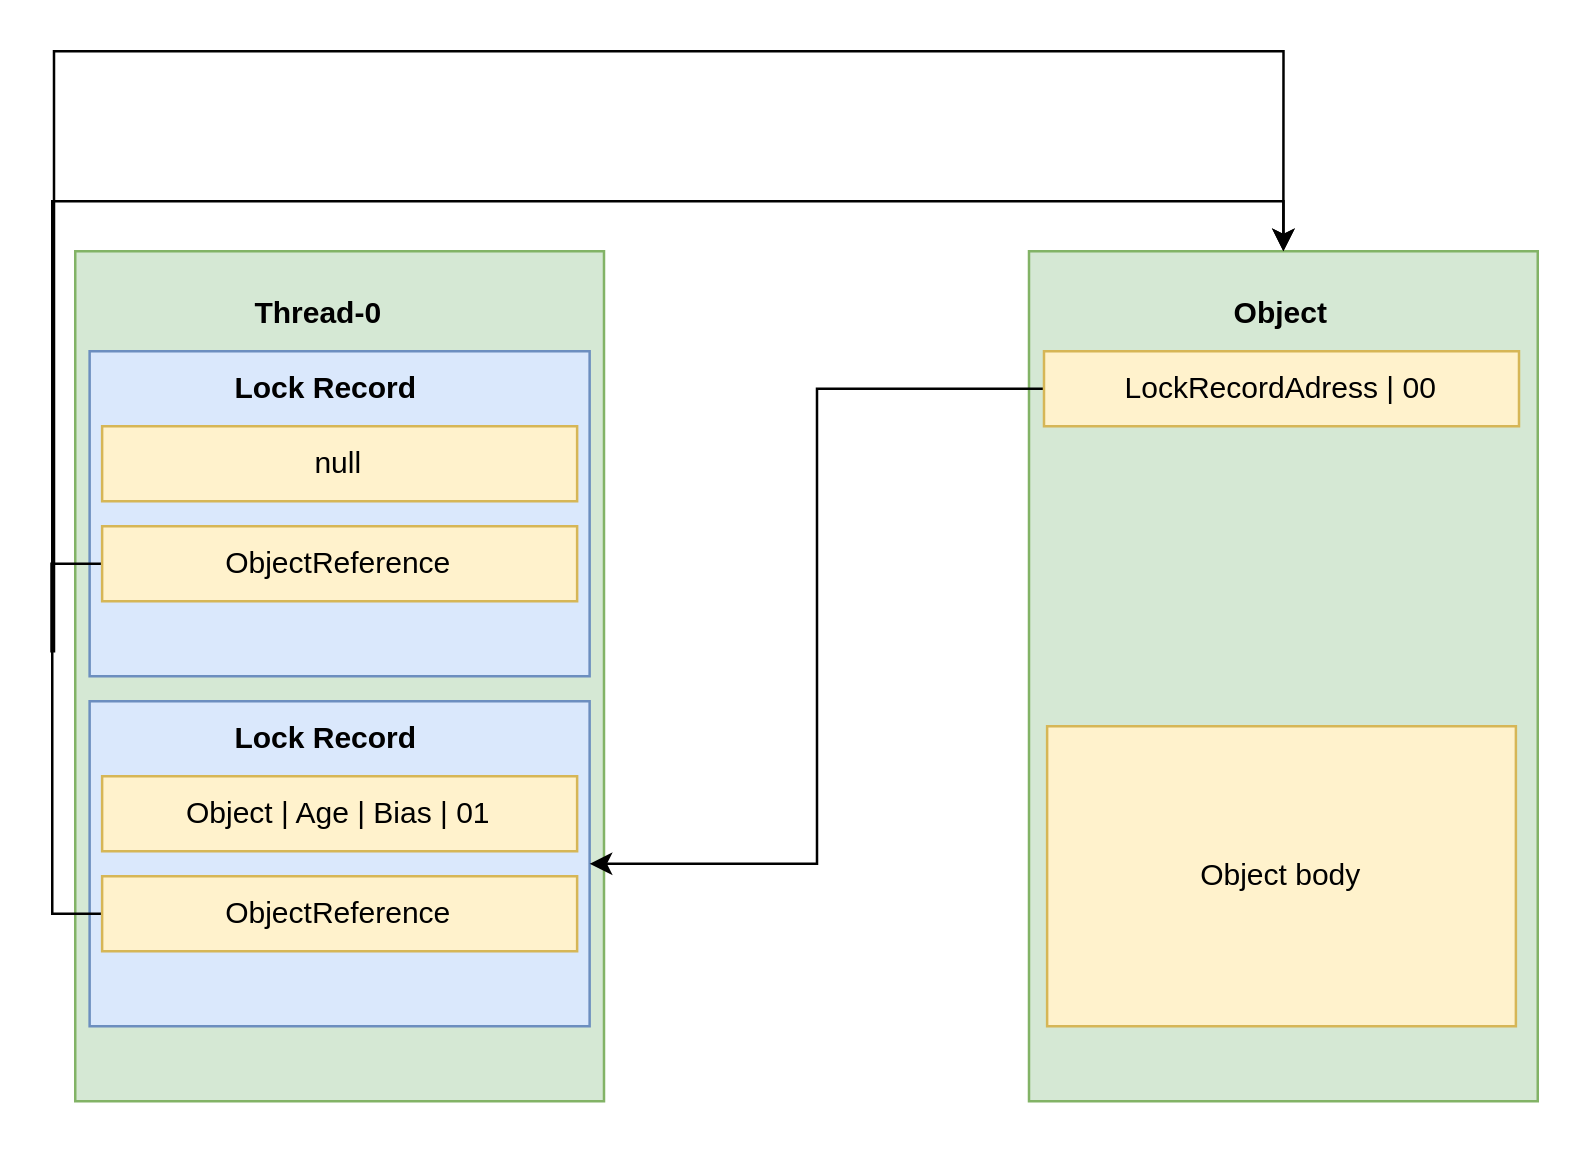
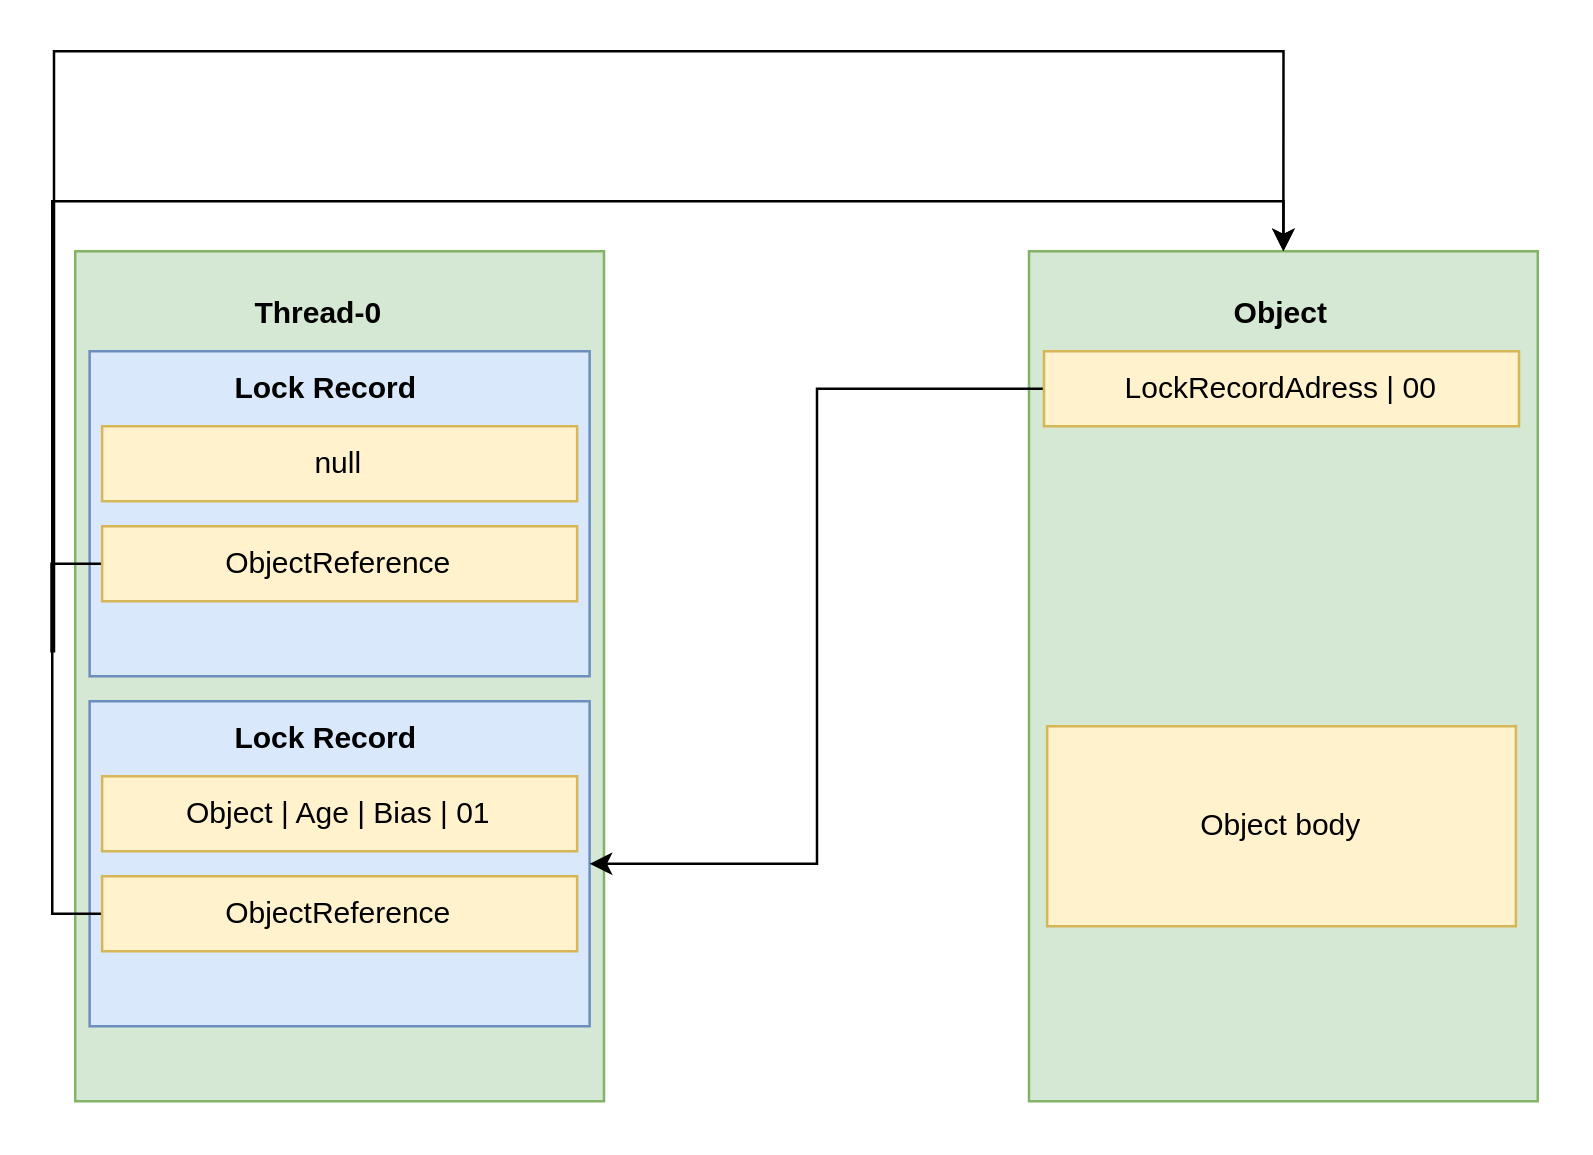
node "Object body": size 469x300 -> 469x200
